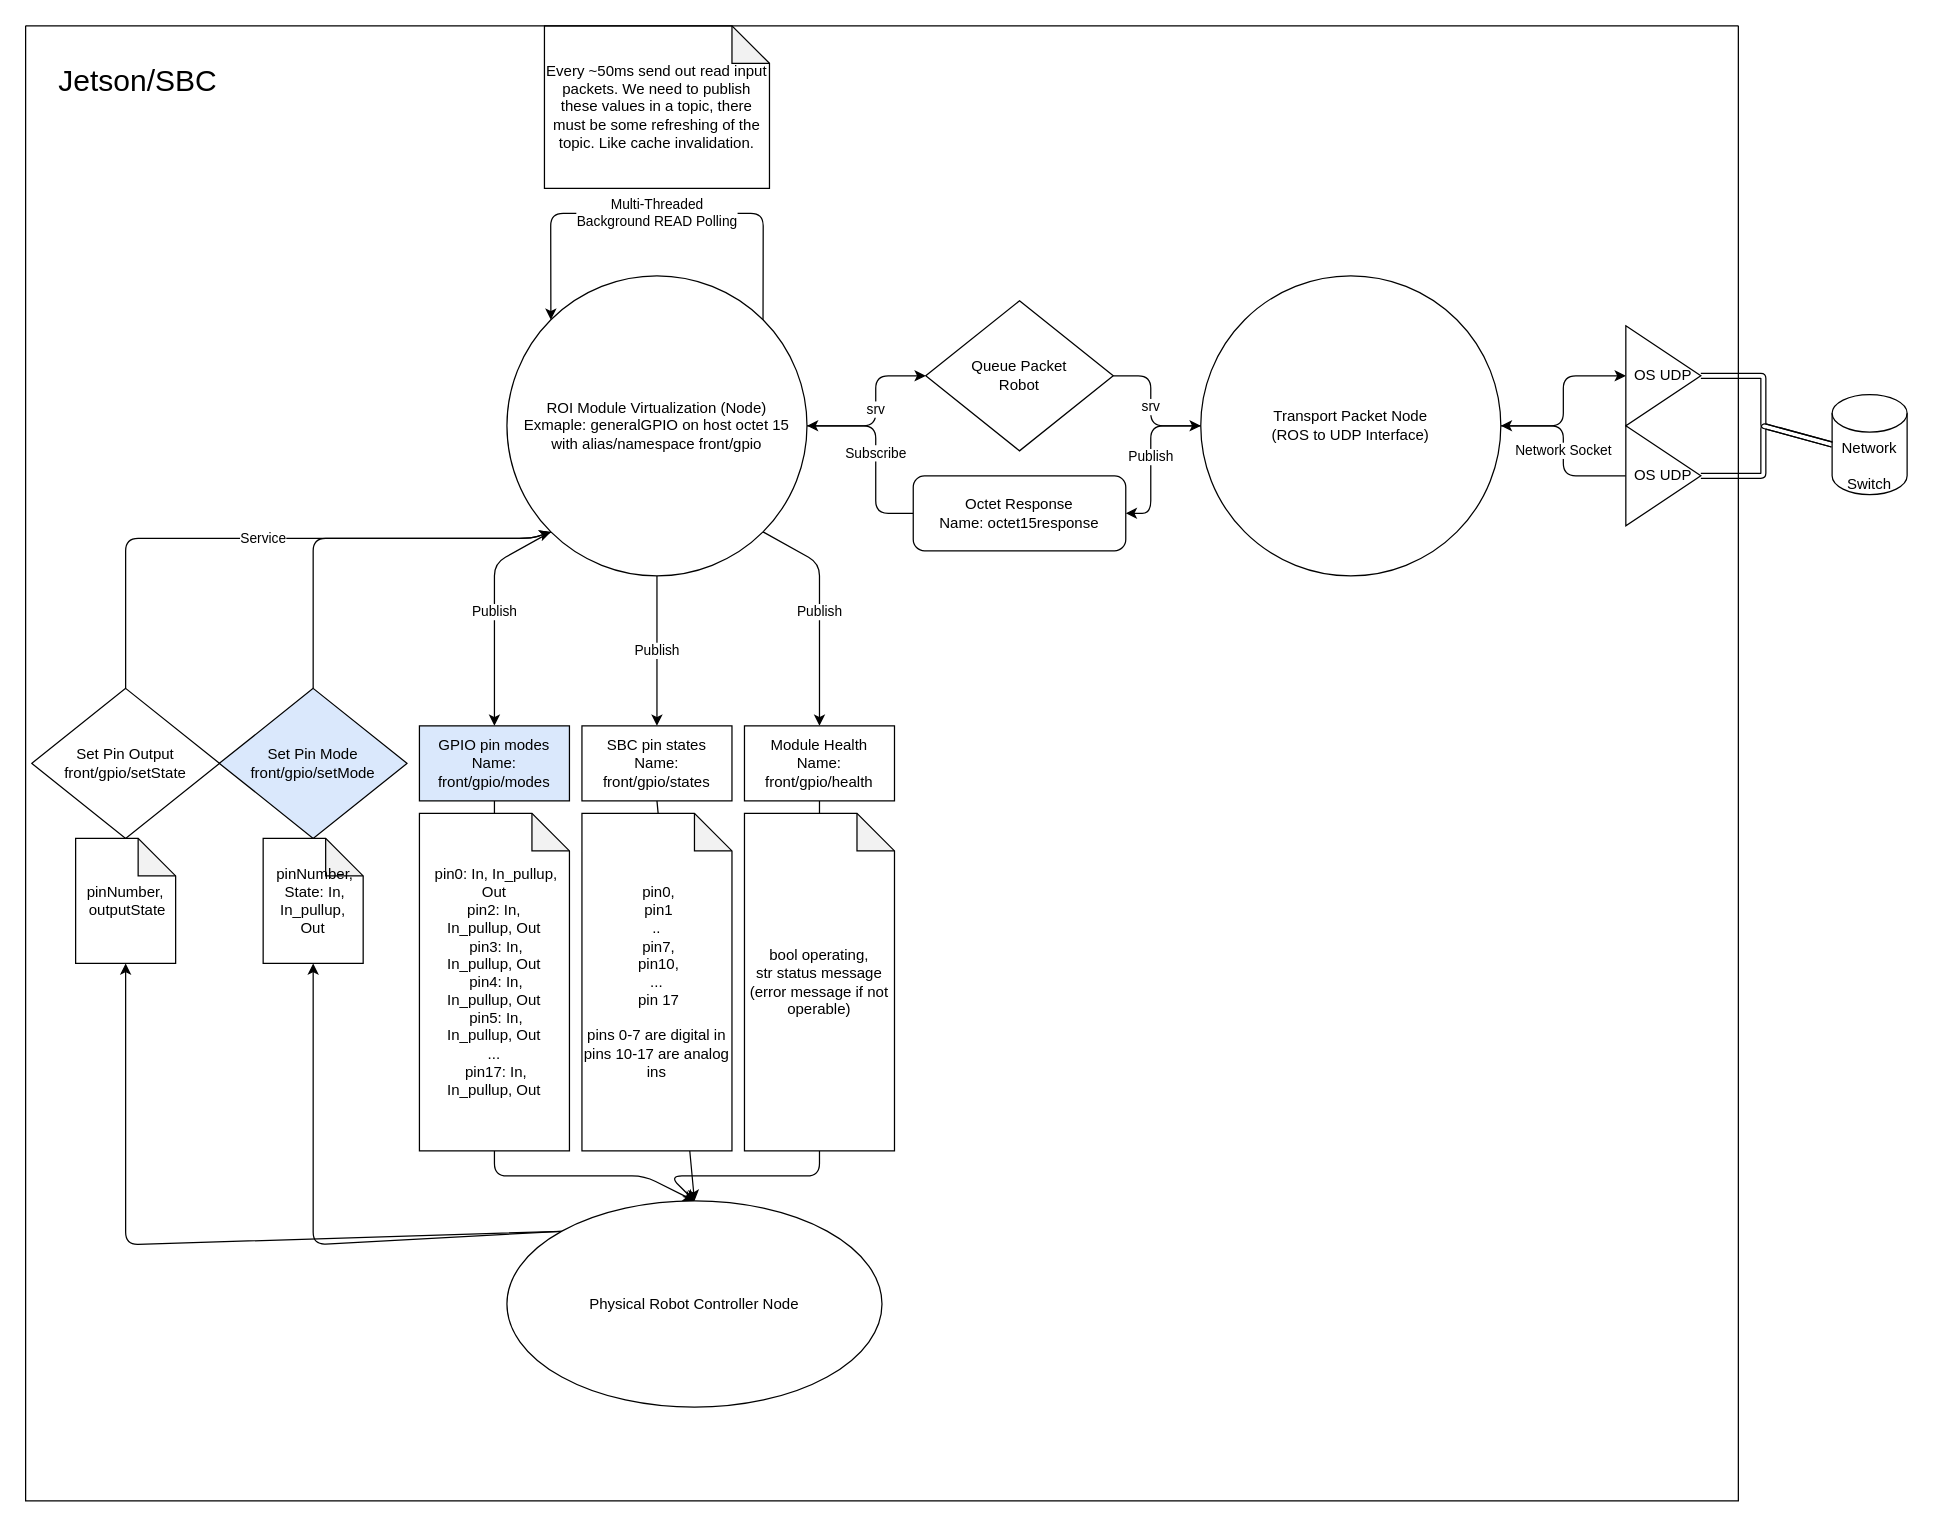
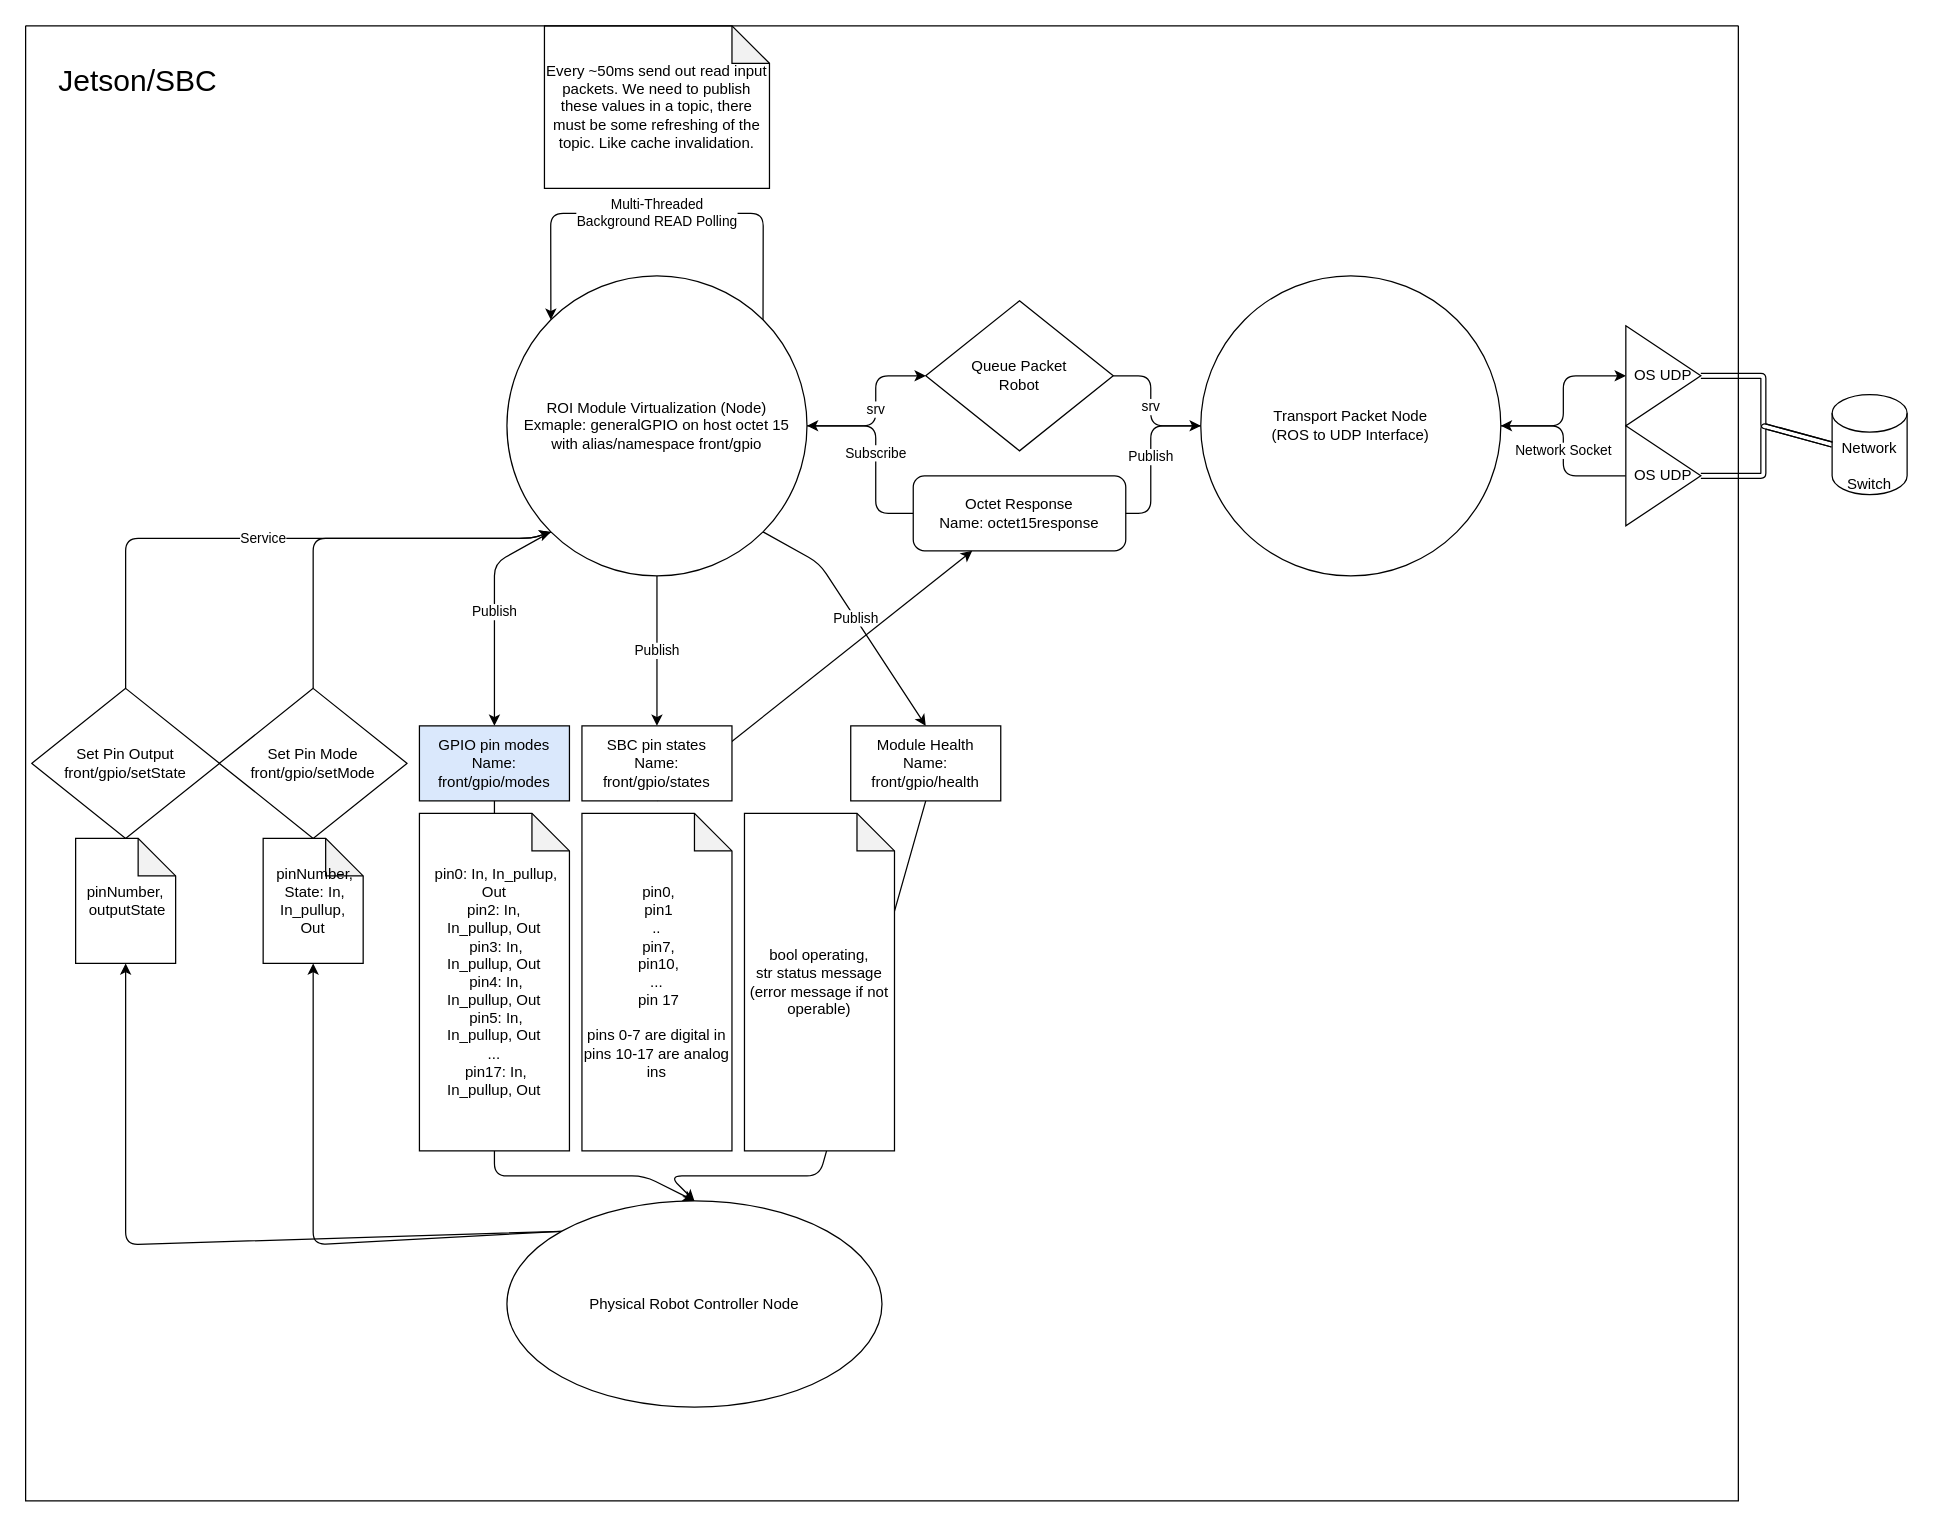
edge "Transport Packet Node (ROS to UDP Interface)" -> "Octet Response Name: octet15response": arrowhead classic -> none
node "Set Pin Mode front/gpio/setMode": fillcolor #dae8fc -> #ffffff
node "Module Health Name: front/gpio/health": moved (819, 763) -> (926, 763)
edge "SBC pin states Name: front/gpio/states" -> "Physical Robot Controller Node": now "SBC pin states Name: front/gpio/states" -> "Octet Response Name: octet15response"
